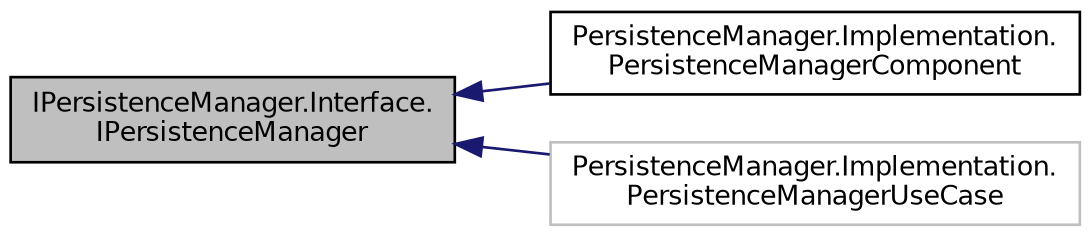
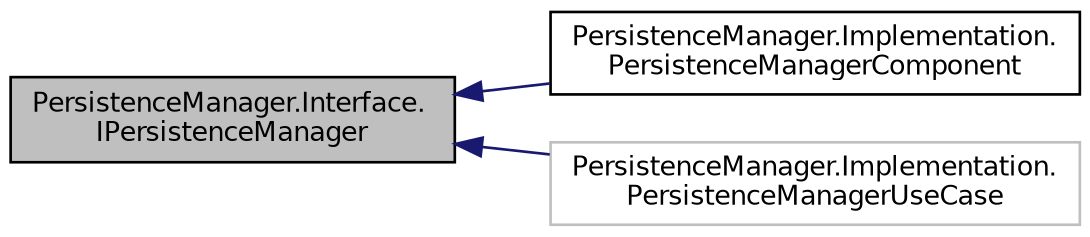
node "IPersistenceManager.Interface. IPersistenceManager": label "IPersistenceManager.Interface. IPersistenceManager" -> "PersistenceManager.Interface. IPersistenceManager"
